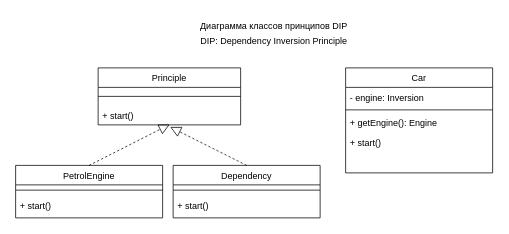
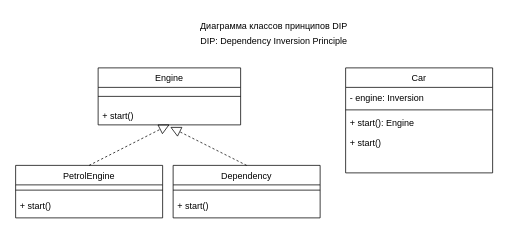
node "Principle": label "Principle" -> "Engine"
node "+ getEngine(): Engine": label "+ getEngine(): Engine" -> "+ start(): Engine"
